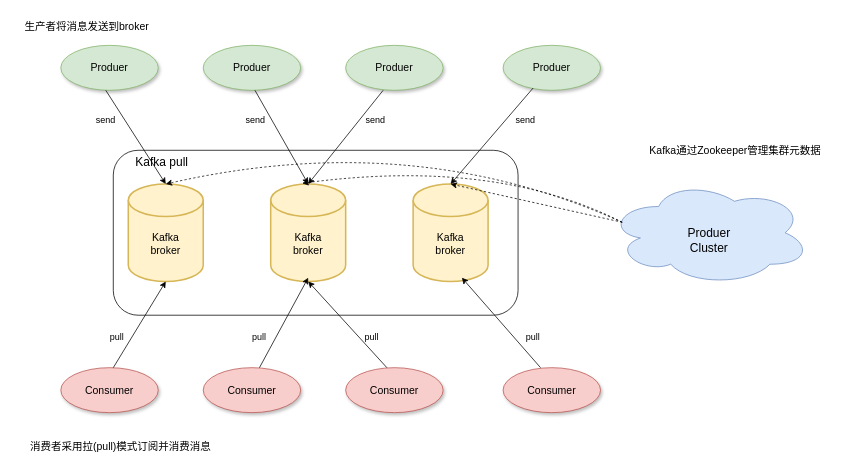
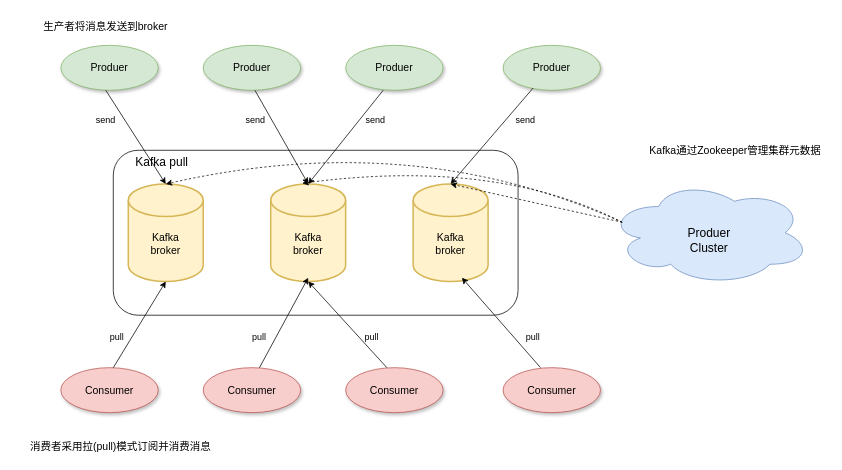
node "生产者将消息发送到broker": moved (87, 27) -> (105, 27)
